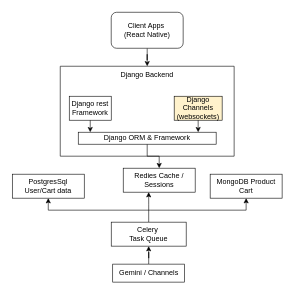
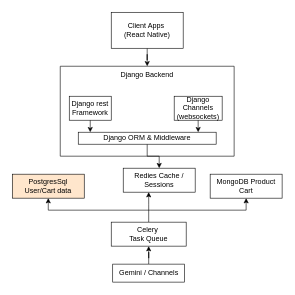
node "Client Apps (React Native)": shape rounded rectangle -> rectangle
node "Django Channels (websockets)": fillcolor #fff2cc -> #ffffff
node "Django ORM & Framework": label "Django ORM & Framework" -> "Django ORM & Middleware"
node "PostgresSql User/Cart data": fillcolor #ffffff -> #ffe6cc
